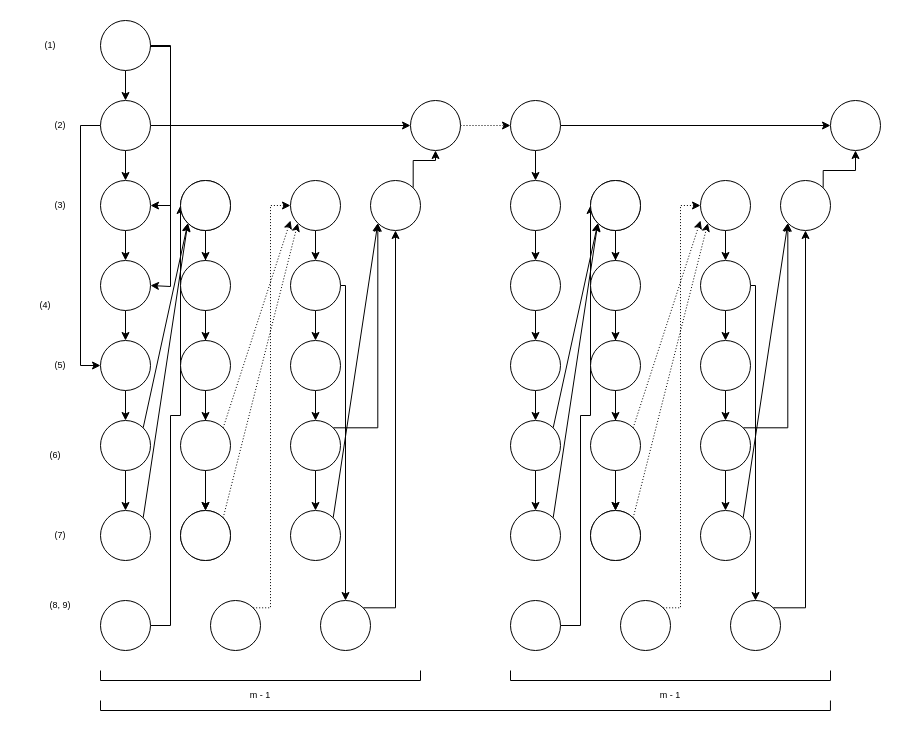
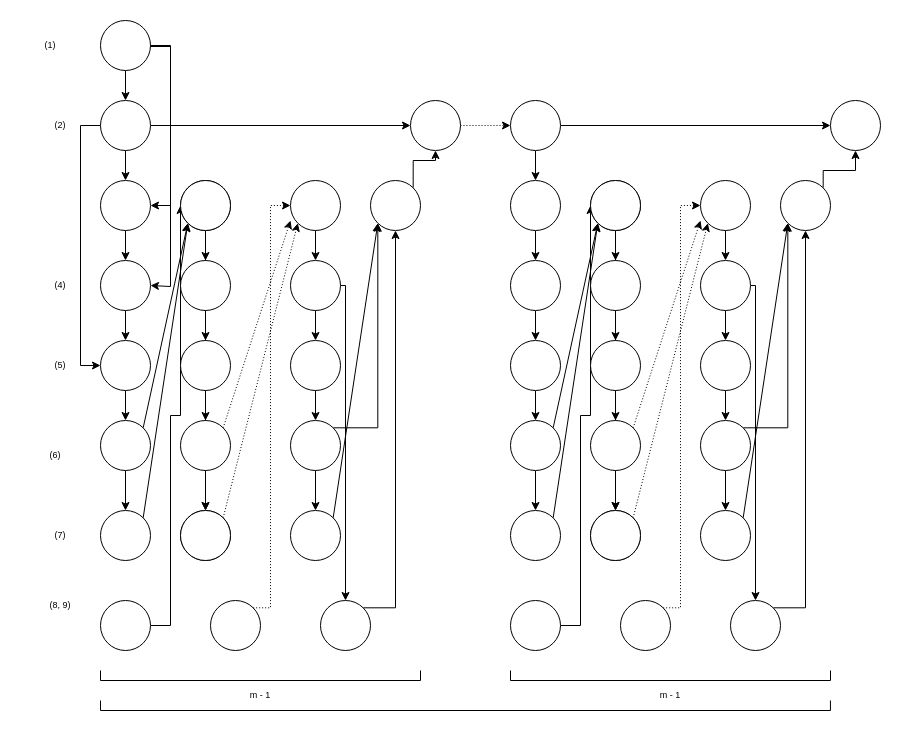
node "(3)": removed
node "(4)": moved (46, 306) -> (61, 286)
